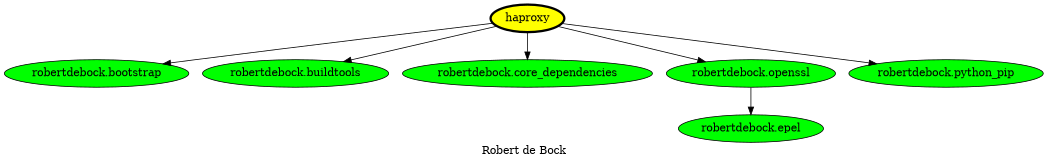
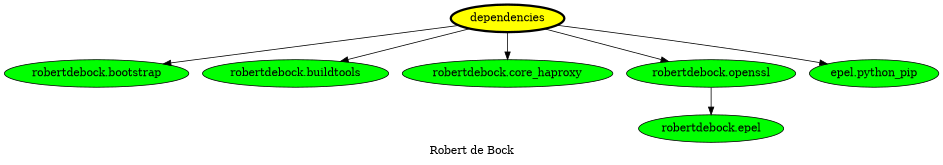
node "haproxy": label "haproxy" -> "dependencies"
node "robertdebock.core_dependencies": label "robertdebock.core_dependencies" -> "robertdebock.core_haproxy"
node "robertdebock.python_pip": label "robertdebock.python_pip" -> "epel.python_pip"
